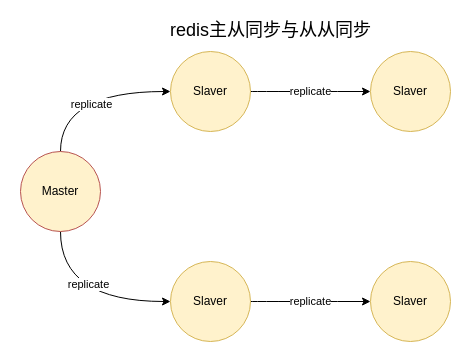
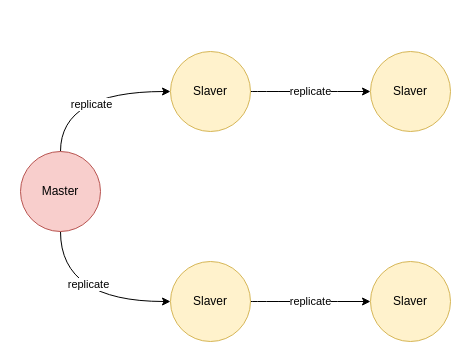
node "redis主从同步与从从同步": removed
node "Master": fillcolor #fff2cc -> #f8cecc
